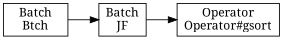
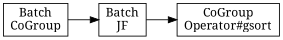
node "Batch Btch": label "Batch Btch" -> "Batch CoGroup"
node "Operator Operator#gsort": label "Operator Operator#gsort" -> "CoGroup Operator#gsort"
